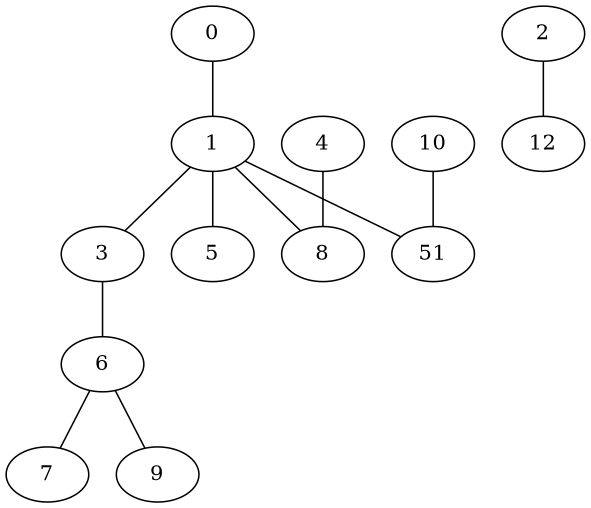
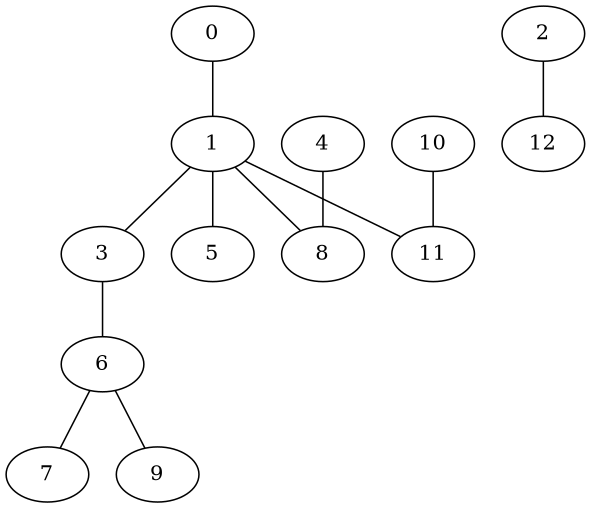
node "51": label "51" -> "11"
